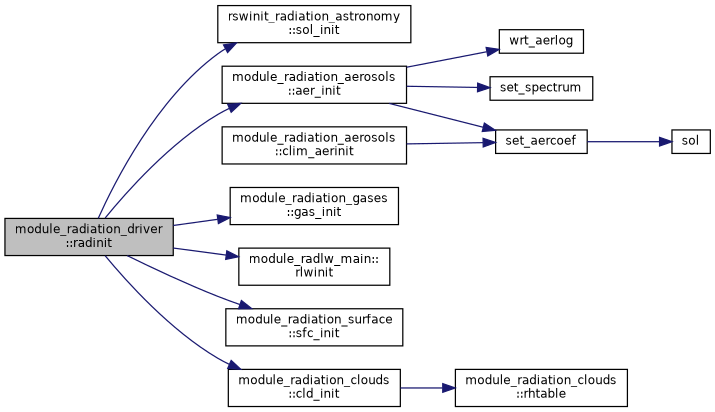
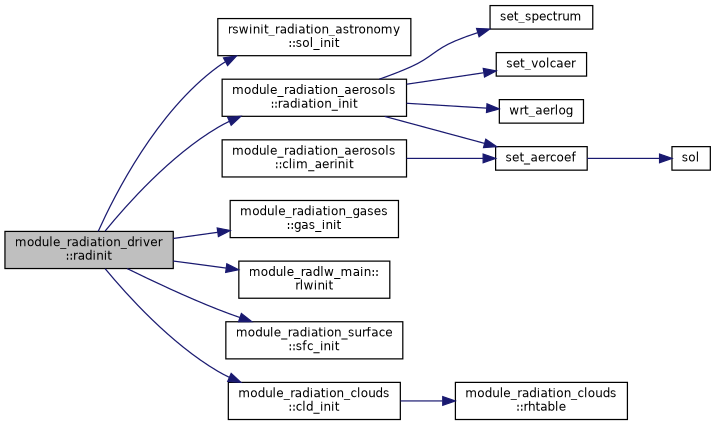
node "set_volcaer": added
node "module_radiation_aerosols ::aer_init": label "module_radiation_aerosols ::aer_init" -> "module_radiation_aerosols ::radiation_init"
